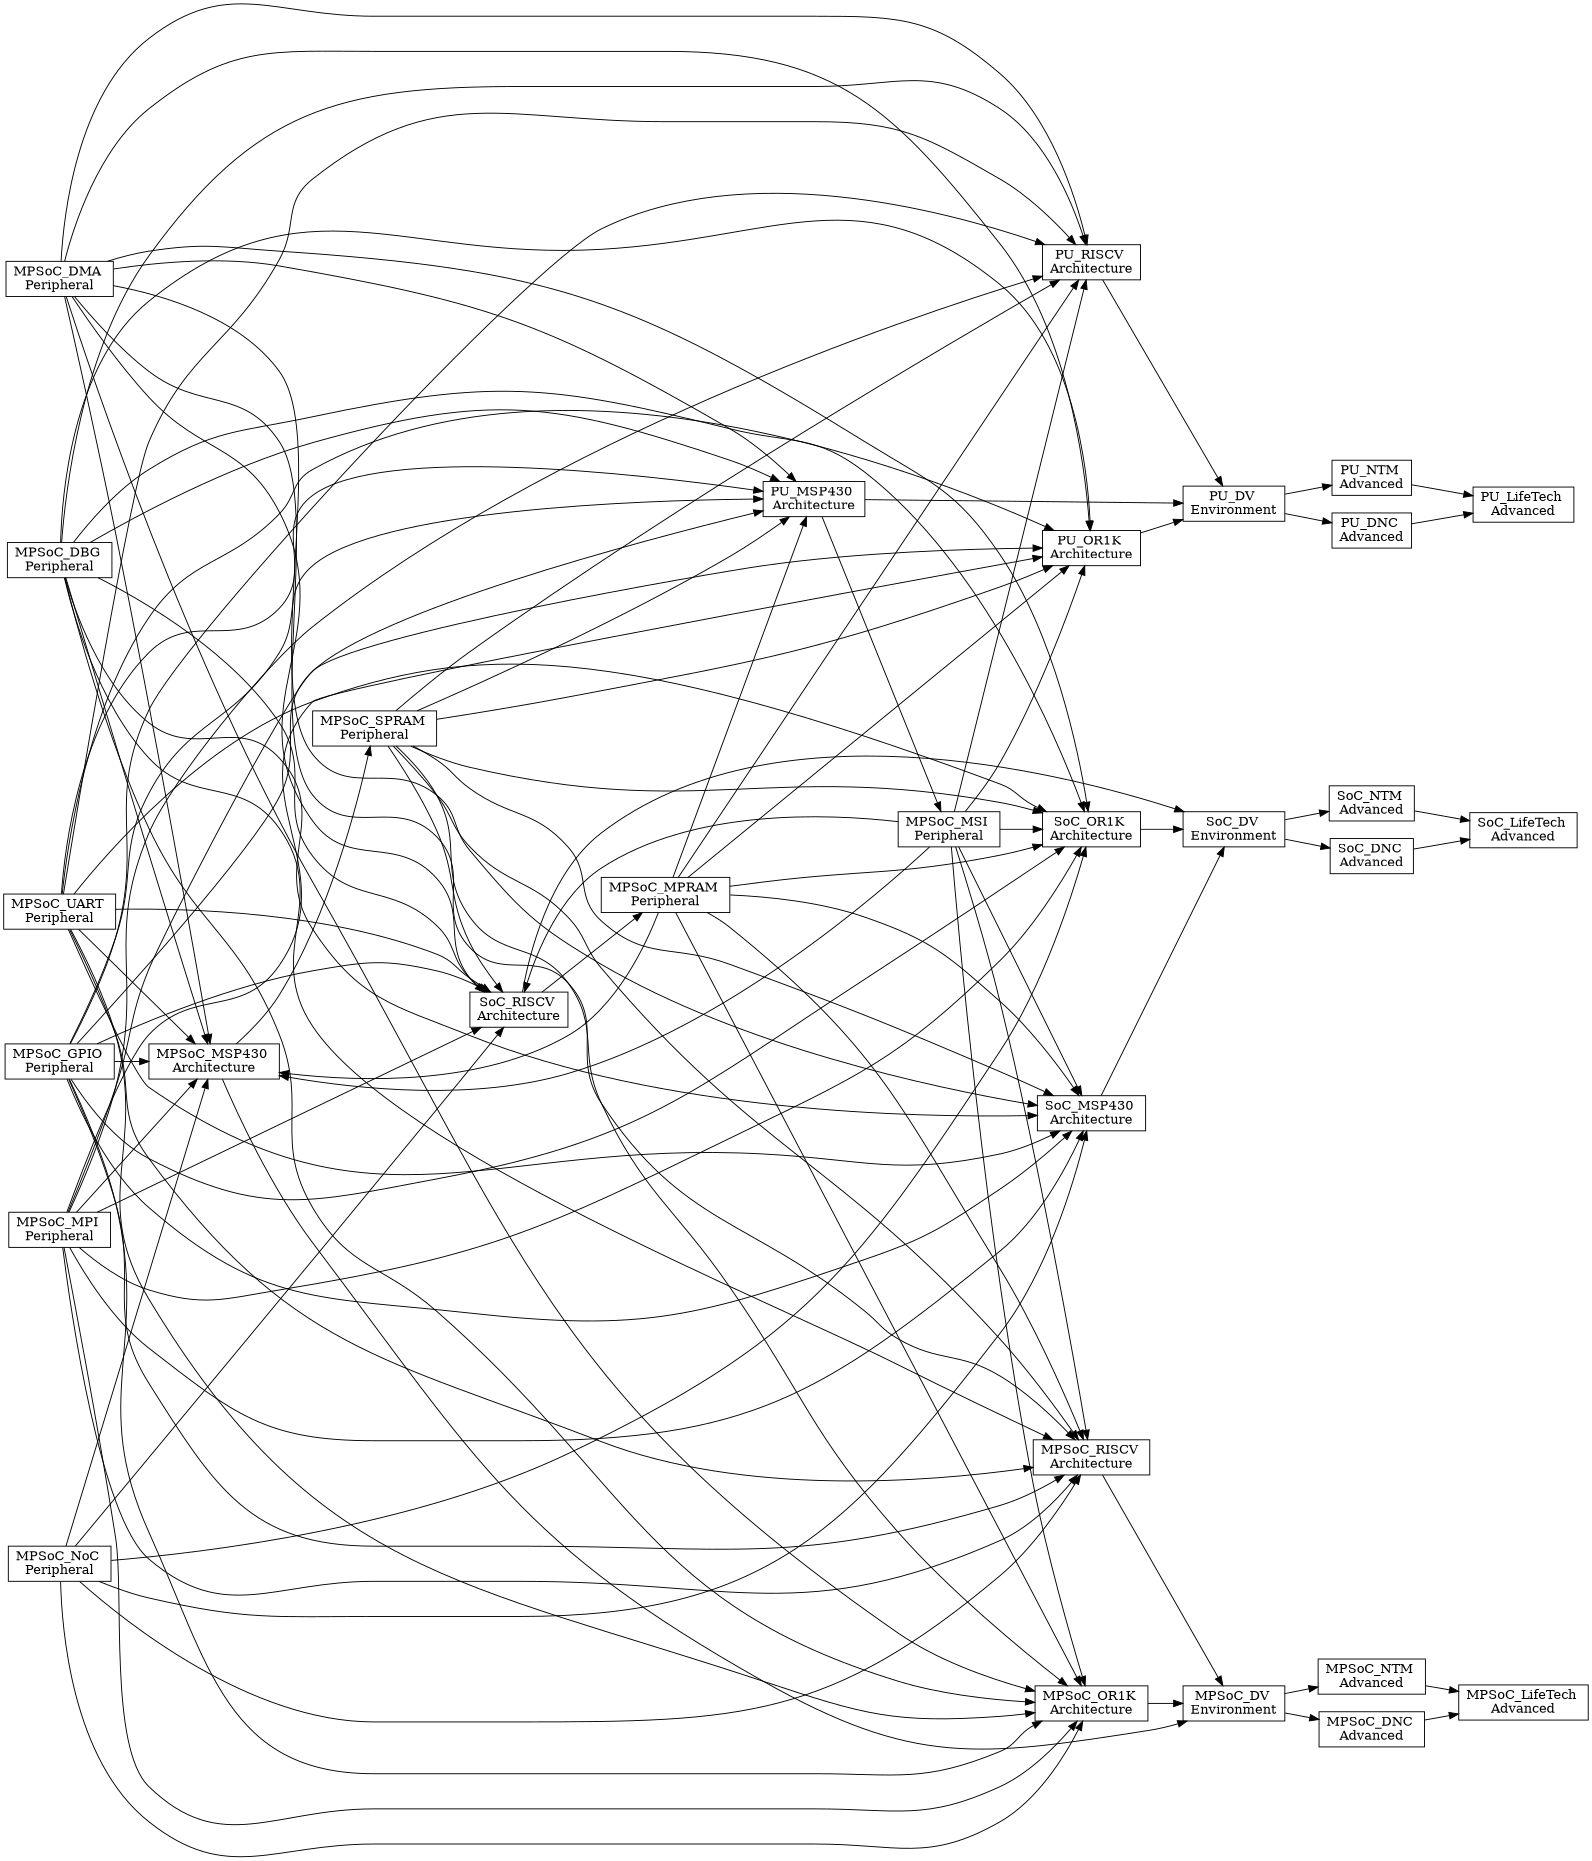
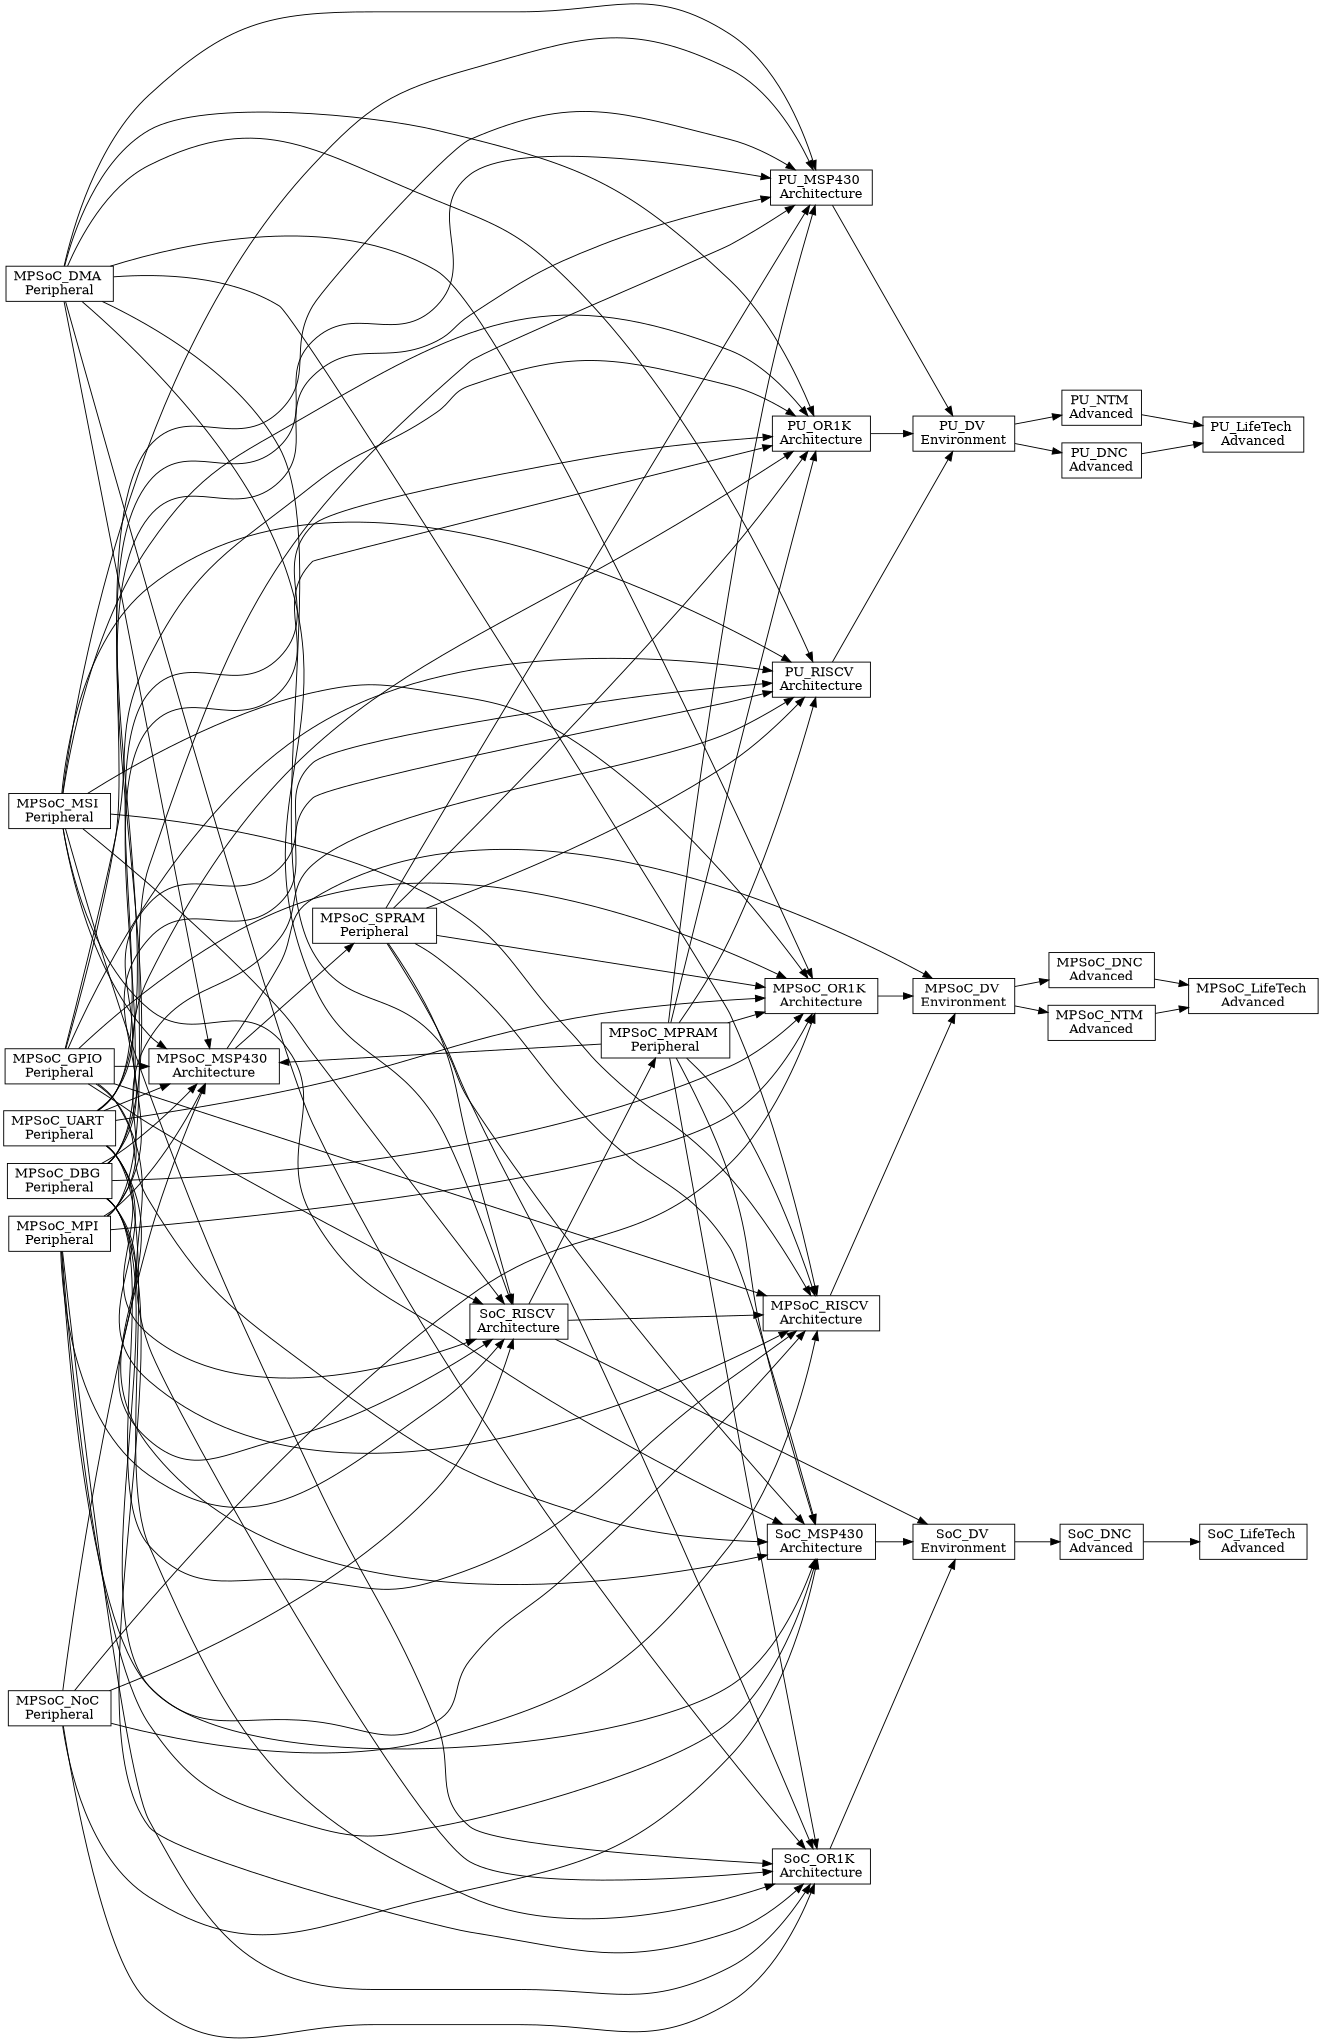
edge "PU_MSP430 Architecture" -> "MPSoC_MSI Peripheral": reversed
node "SoC_NTM Advanced": removed
edge "MPSoC_SPRAM Peripheral" -> "MPSoC_RISCV Architecture": now "SoC_RISCV Architecture" -> "MPSoC_RISCV Architecture"
